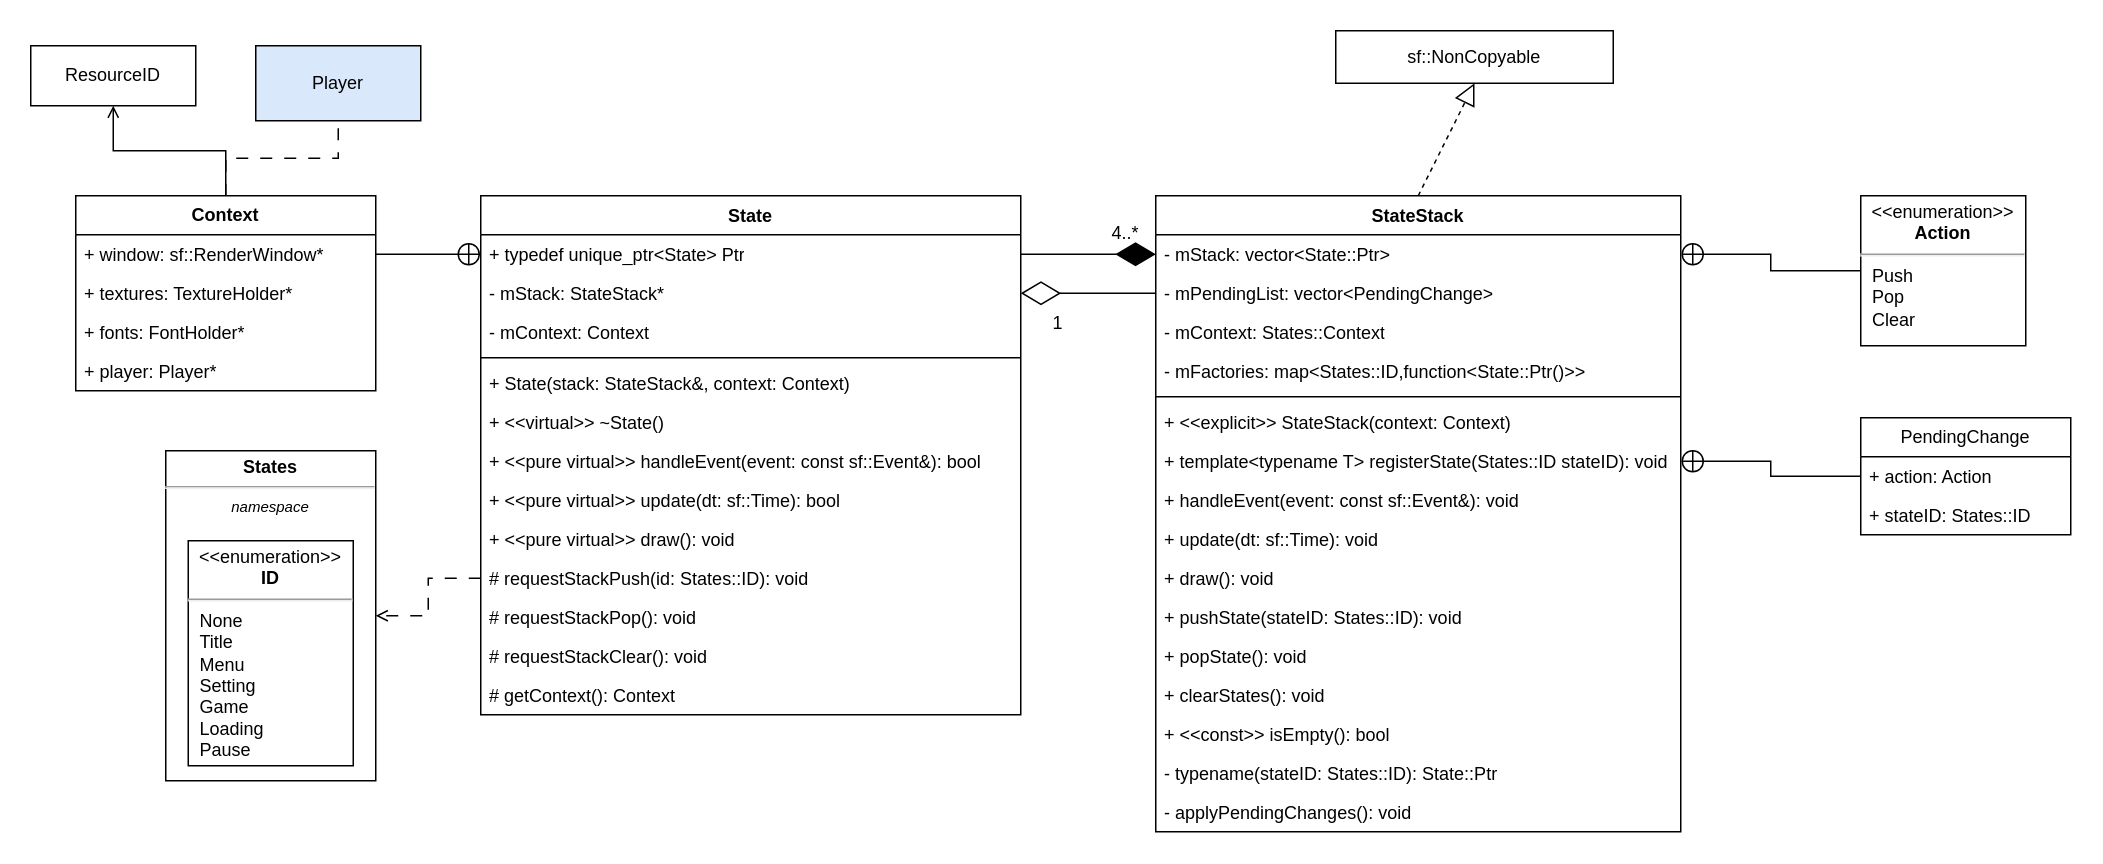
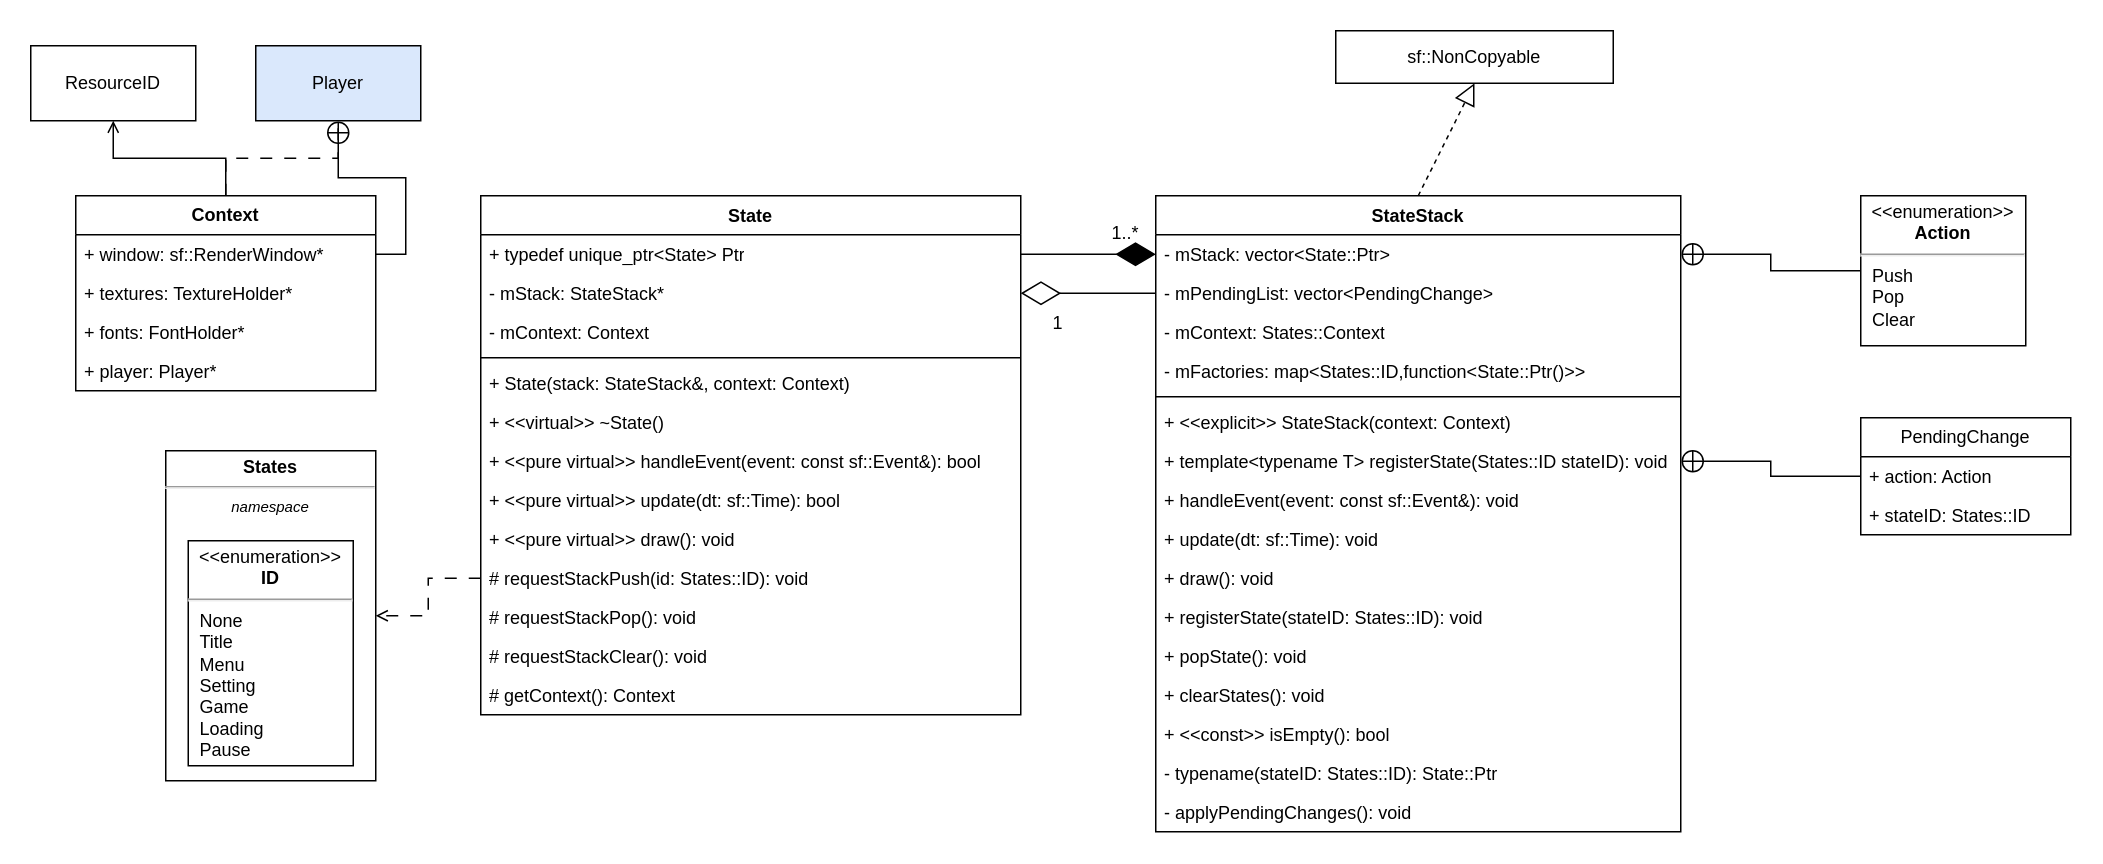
node "ResourceID": size 165x60 -> 165x75
node "4..*": label "4..*" -> "1..*"
edge "+ window: sf::RenderWindow*" -> "+ typedef unique_ptr<State> Ptr": now "+ window: sf::RenderWindow*" -> "Player"
node "+ pushState(stateID: States::ID): void": label "+ pushState(stateID: States::ID): void" -> "+ registerState(stateID: States::ID): void"
